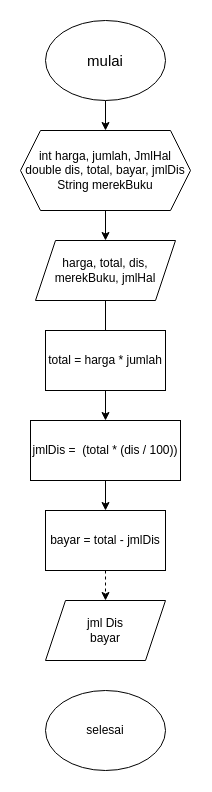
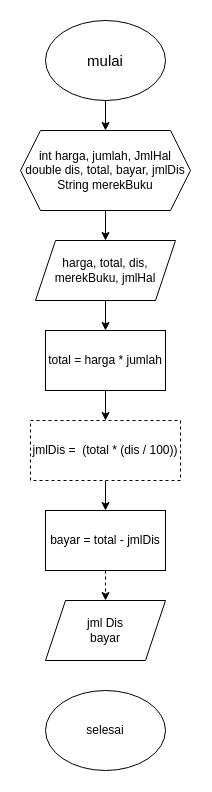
edge "harga, total, dis, merekBuku, jmlHal" -- "total = harga * jumlah": arrowhead none -> classic
node "jmlDis = (total * (dis / 100))": style solid -> dashed
